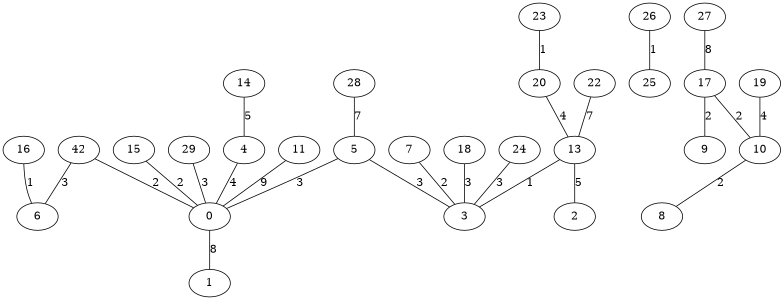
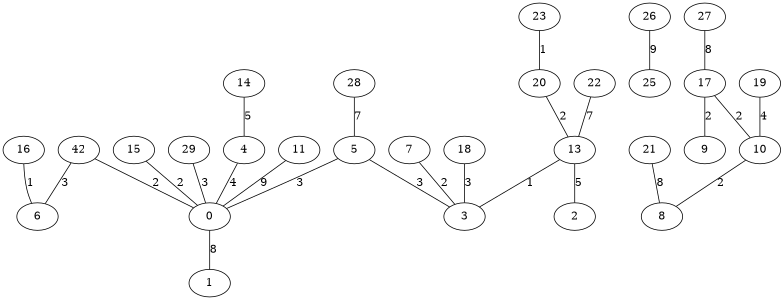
edge "26" -- "25": label "1" -> "9"
edge "20" -- "13": label "4" -> "2"
node "24": removed
node "21": added
